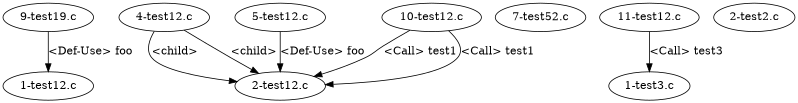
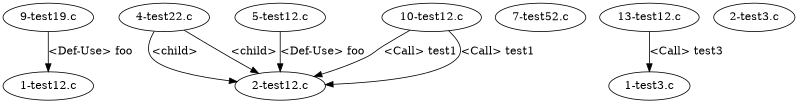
node "4-test12.c": label "4-test12.c" -> "4-test22.c"
node "11-test12.c": label "11-test12.c" -> "13-test12.c"
node "2-test2.c": label "2-test2.c" -> "2-test3.c"
